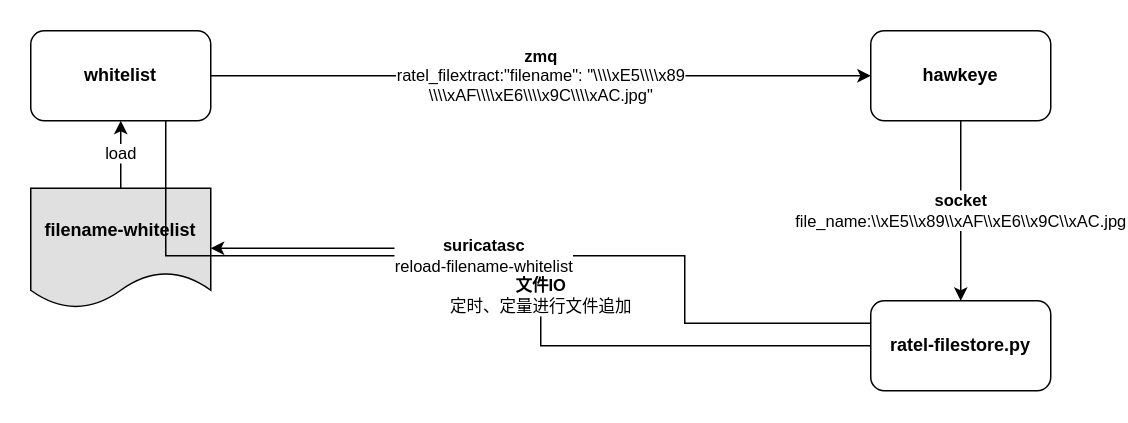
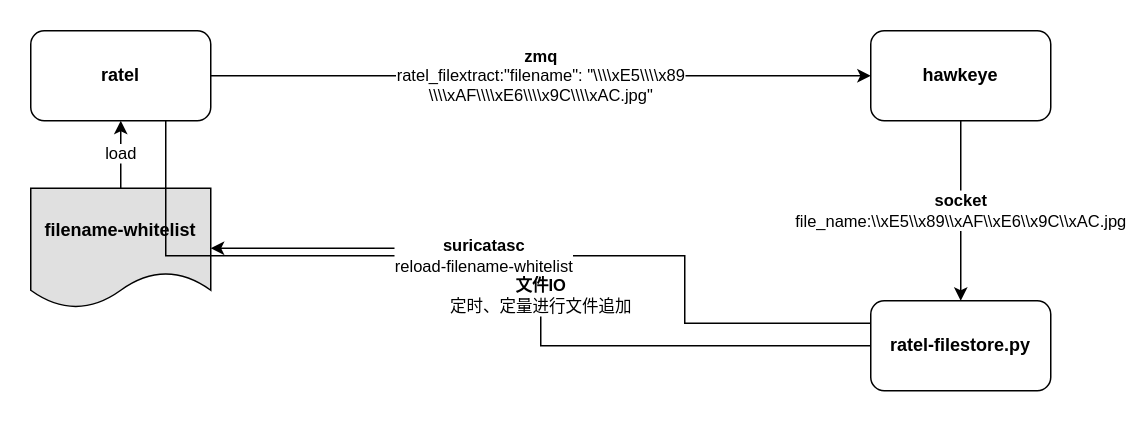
node "whitelist": label "whitelist" -> "ratel"
